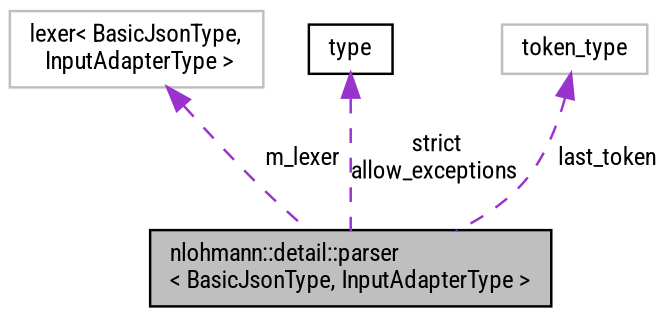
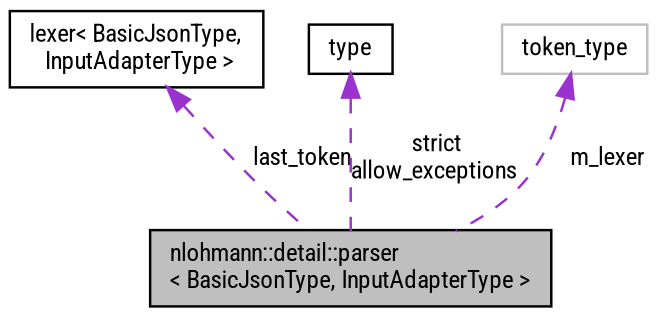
node "lexer< BasicJsonType, InputAdapterType >": color grey75 -> black
edge "nlohmann::detail::parser < BasicJsonType, InputAdapterType >" -> "lexer< BasicJsonType, InputAdapterType >": label " m_lexer" -> " last_token"
edge "nlohmann::detail::parser < BasicJsonType, InputAdapterType >" -> "token_type": label " last_token" -> " m_lexer"
